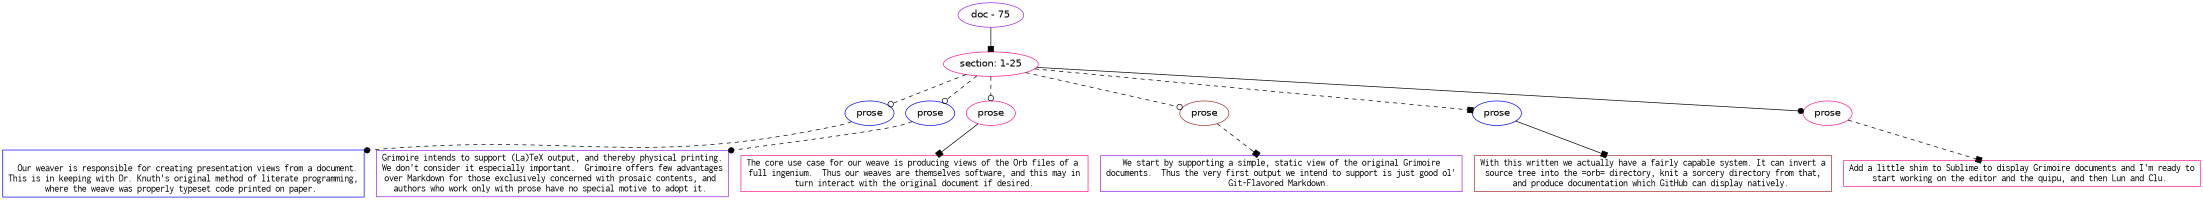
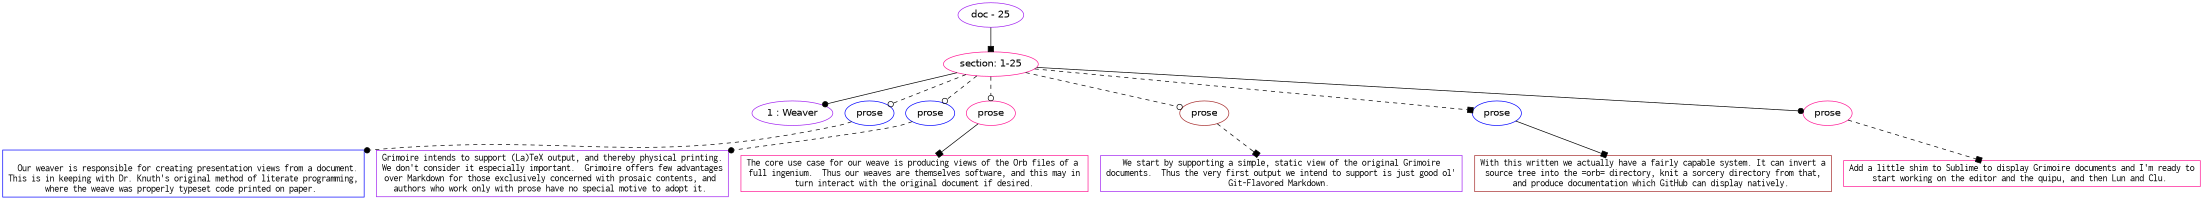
node "doc - 75": label "doc - 75" -> "doc - 25"
node "1 : Weaver": added
